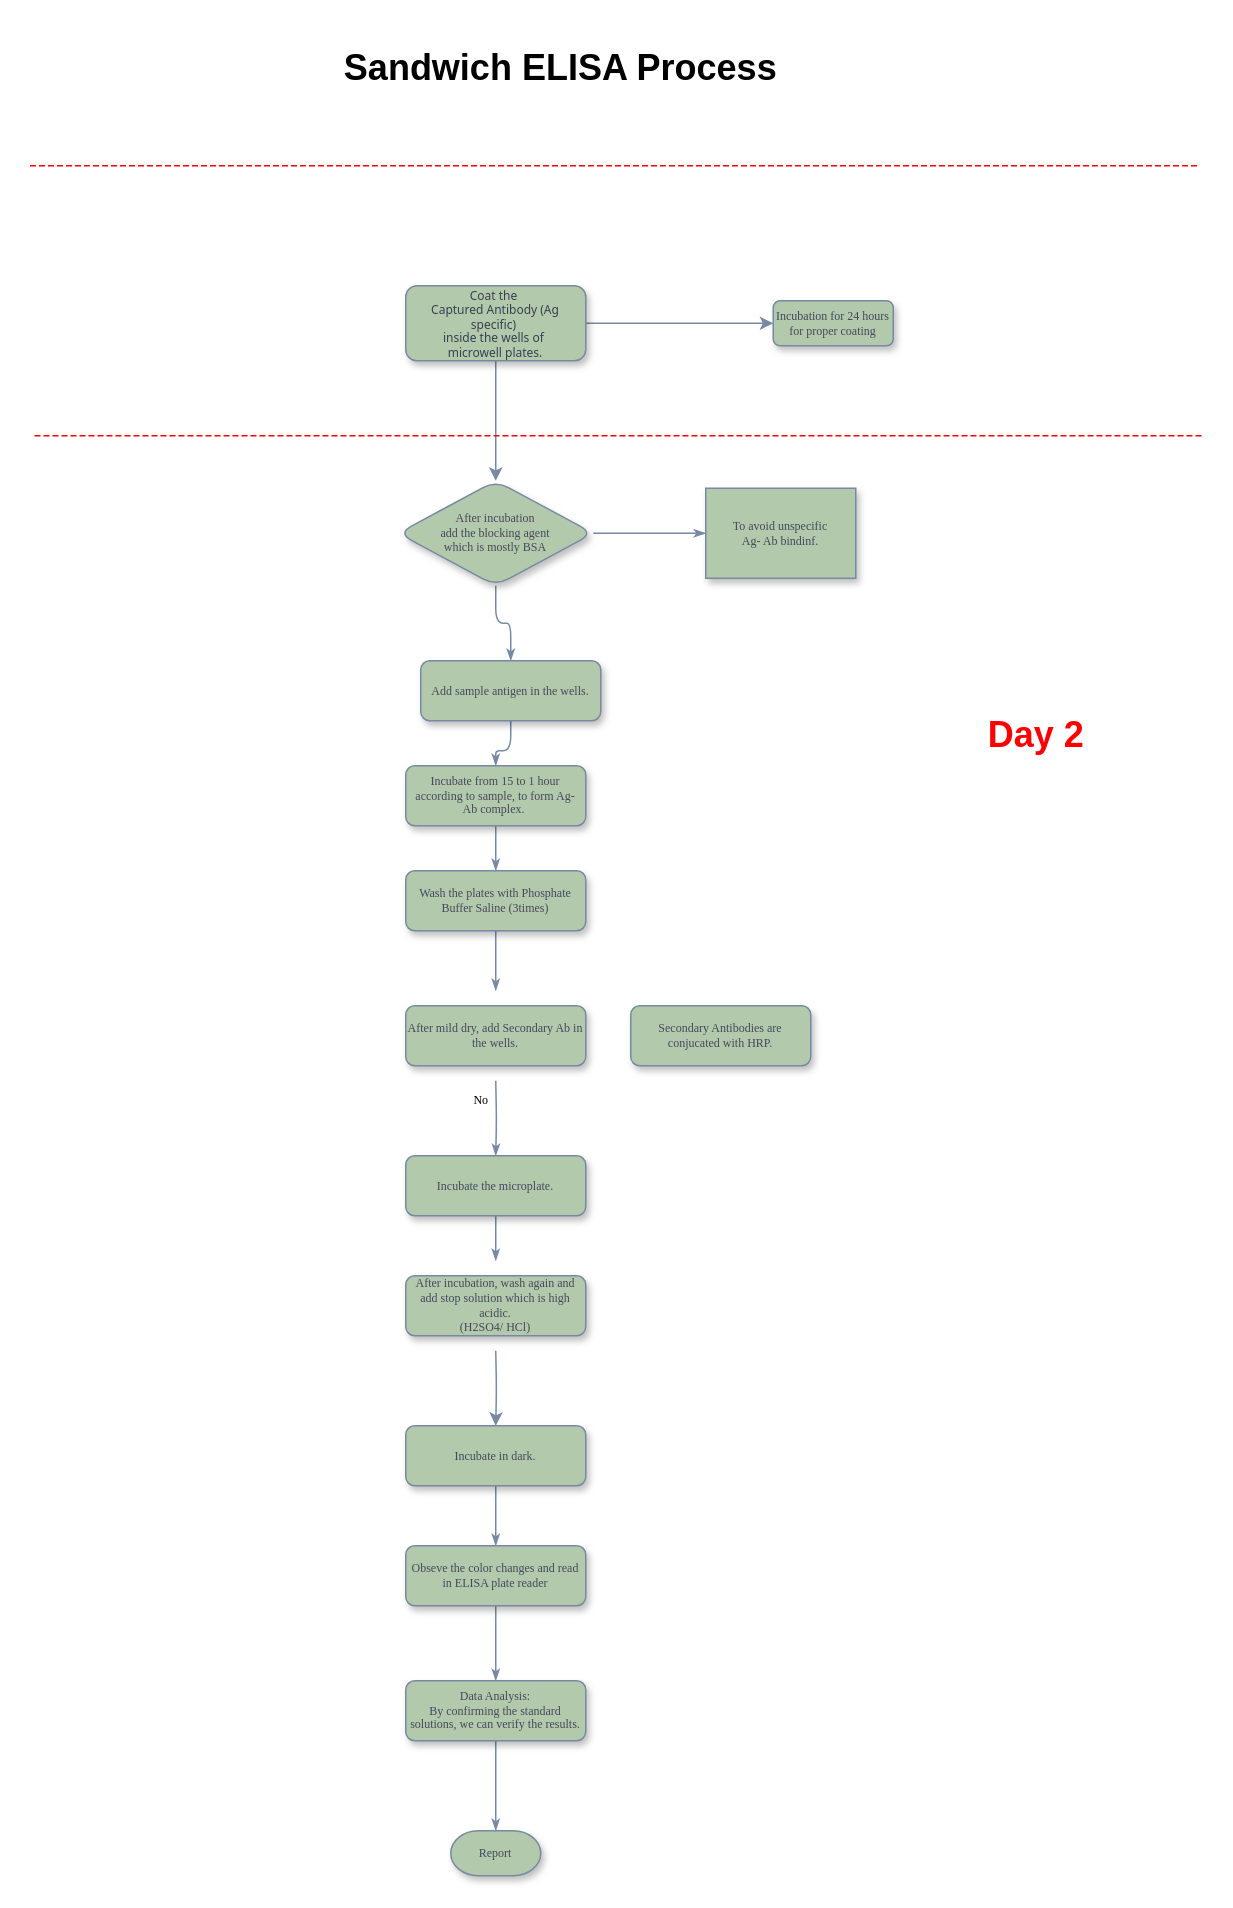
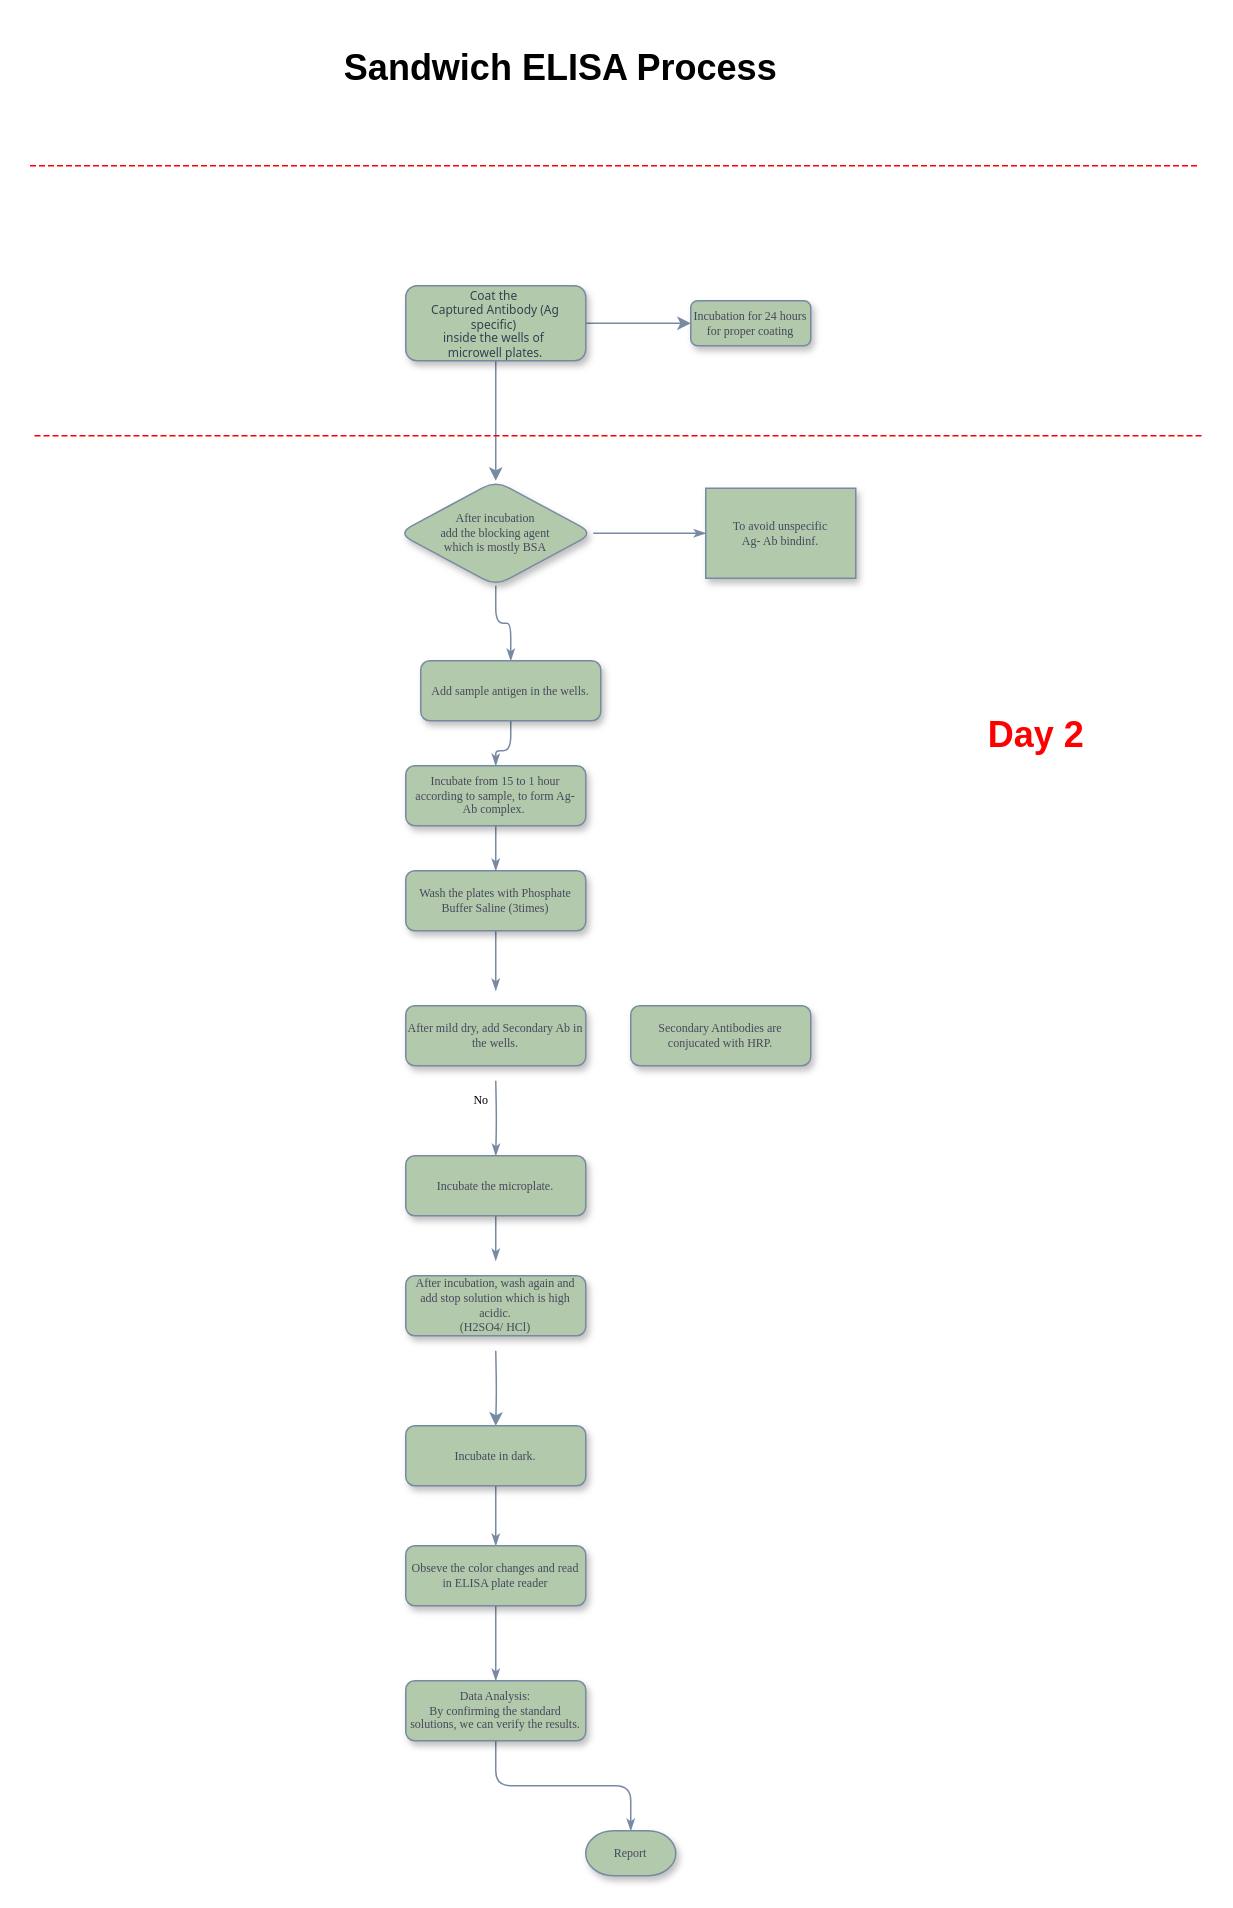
node "Incubation for 24 hours for proper coating": moved (833, 323) -> (751, 323)
node "Report": moved (496, 1853) -> (631, 1853)
